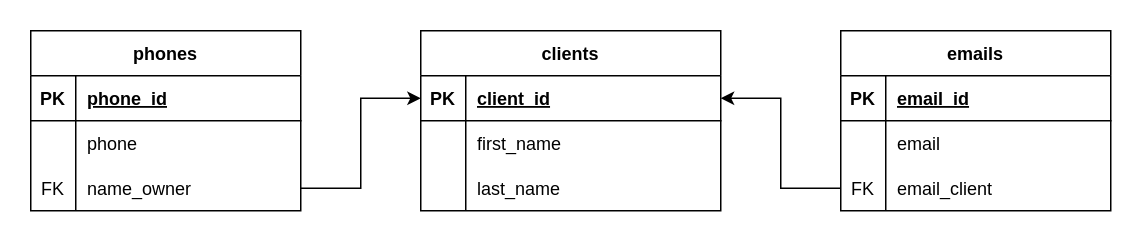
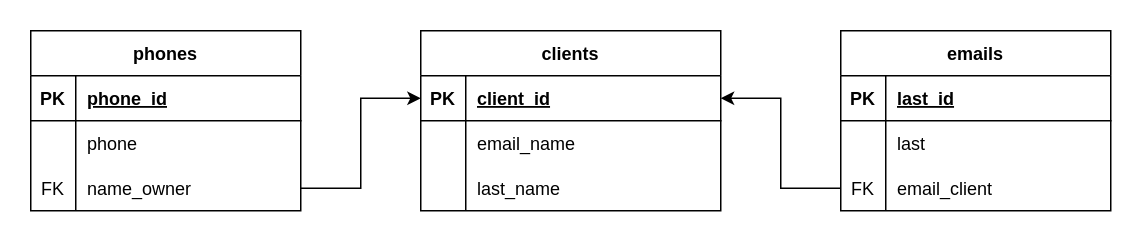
node "email_id": label "email_id" -> "last_id"
node "first_name": label "first_name" -> "email_name"
node "email": label "email" -> "last"
